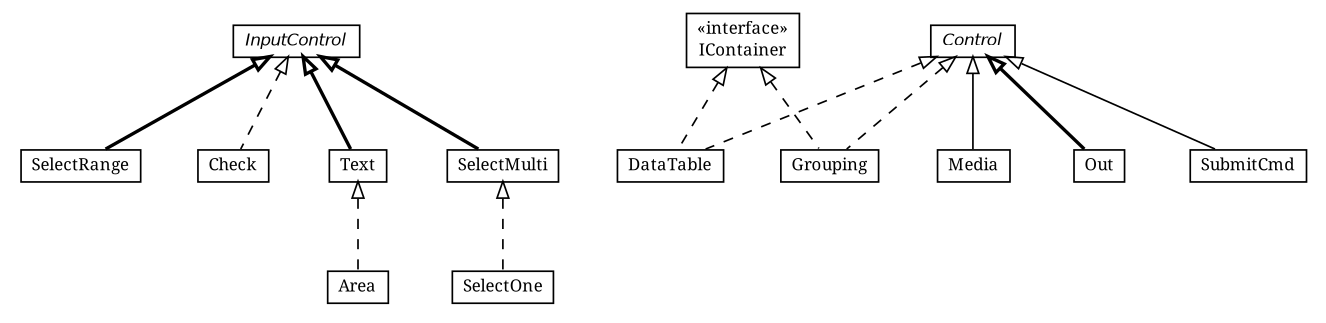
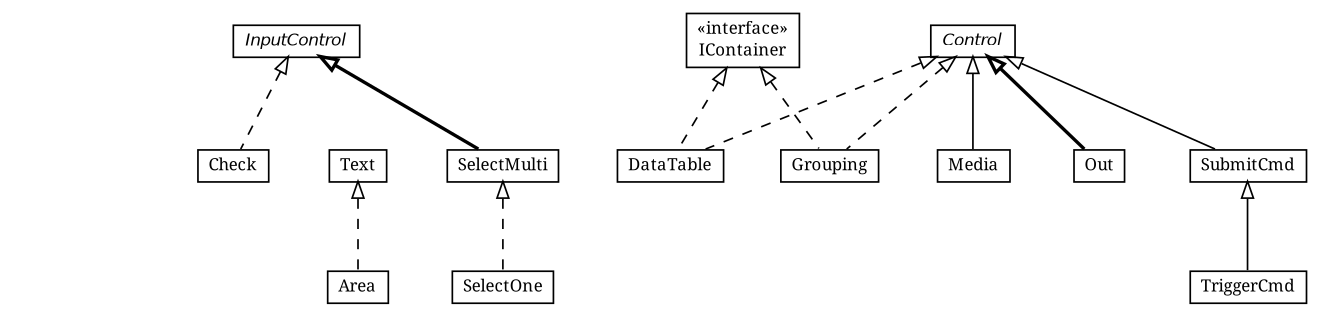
edge "Text" -> "InputControl": removed
node "SelectRange": removed
node "TriggerCmd": added
